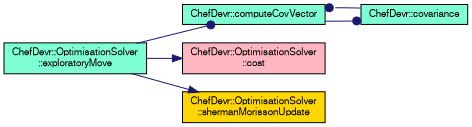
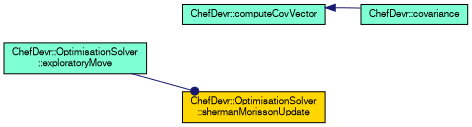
edge "ChefDevr::covariance" -> "ChefDevr::computeCovVector": arrowhead dot -> normal
edge "ChefDevr::computeCovVector" -> "ChefDevr::covariance": removed
edge "ChefDevr::OptimisationSolver ::exploratoryMove" -> "ChefDevr::computeCovVector": removed
node "ChefDevr::OptimisationSolver ::cost": removed
edge "ChefDevr::OptimisationSolver ::exploratoryMove" -> "ChefDevr::OptimisationSolver ::shermanMorissonUpdate": arrowhead normal -> dot
